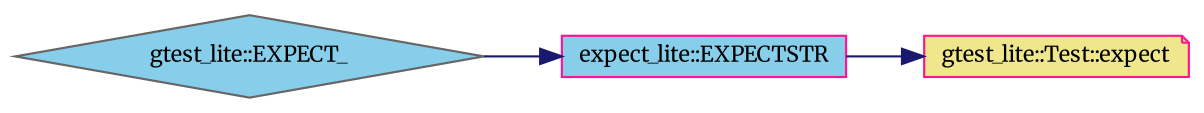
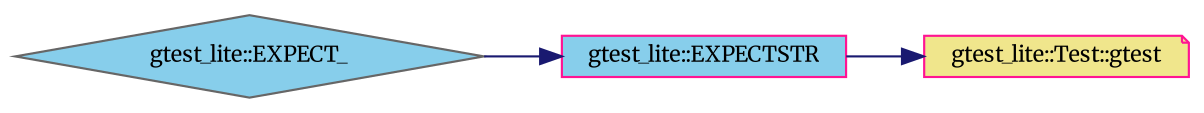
node "expect_lite::EXPECTSTR": label "expect_lite::EXPECTSTR" -> "gtest_lite::EXPECTSTR"
node "gtest_lite::Test::expect": label "gtest_lite::Test::expect" -> "gtest_lite::Test::gtest"
